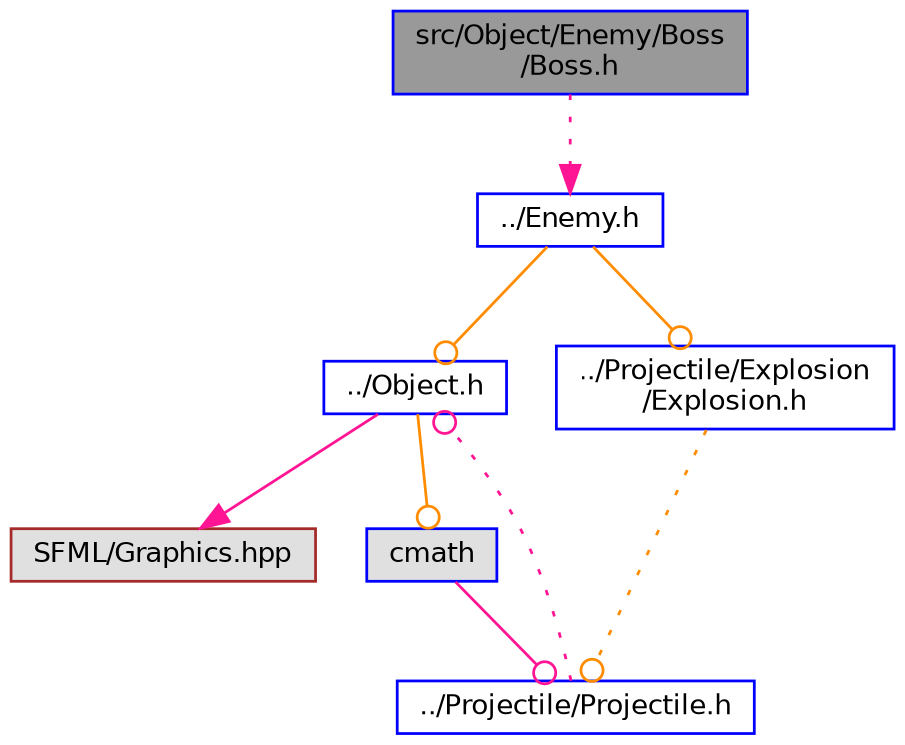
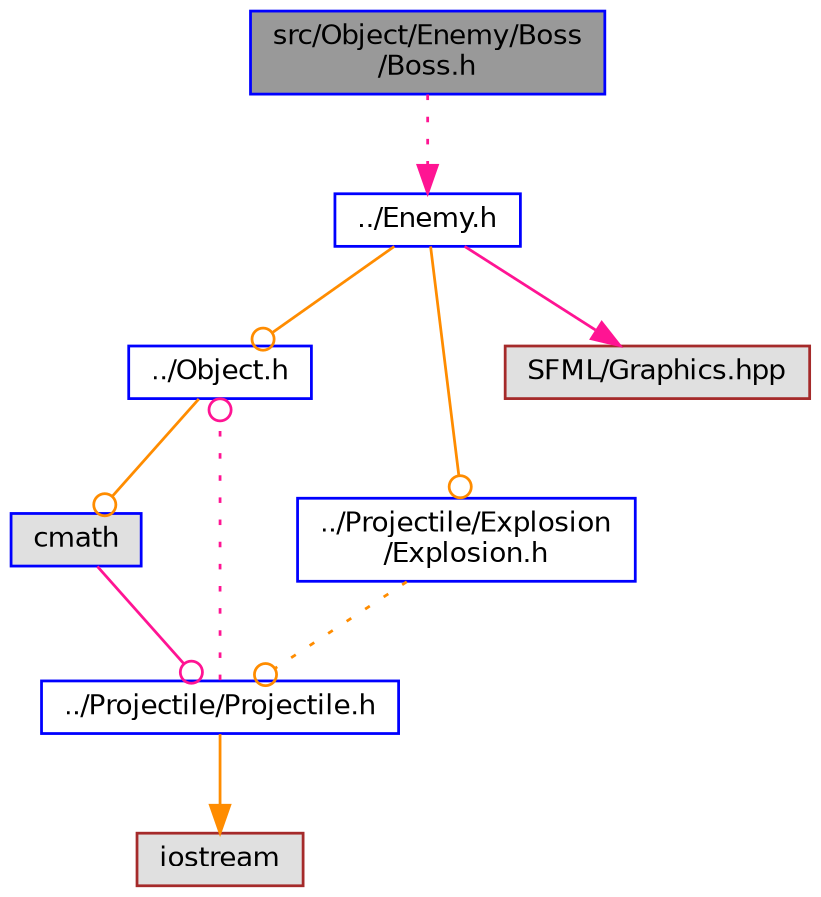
edge "../Object.h" -> "SFML/Graphics.hpp": now "../Enemy.h" -> "SFML/Graphics.hpp"
node "iostream": added
